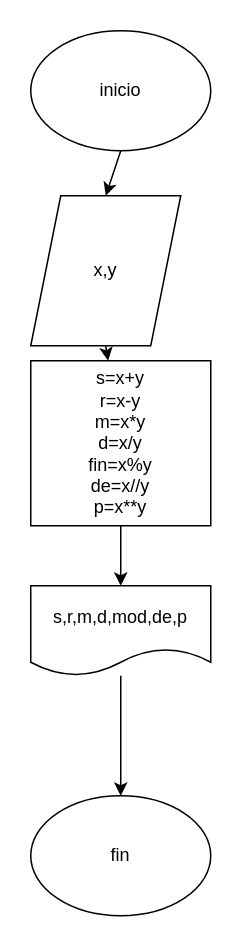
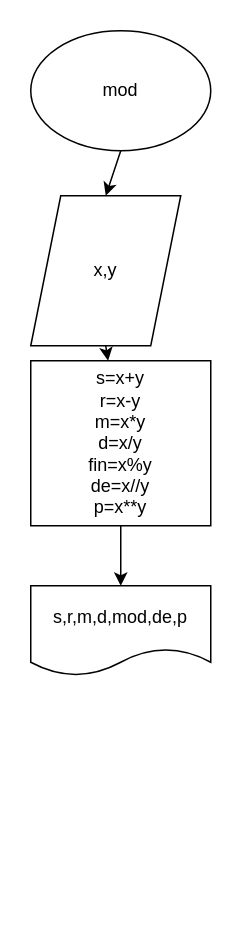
node "inicio": label "inicio" -> "mod"
edge "s,r,m,d,mod,de,p" -> "fin": removed
node "fin": removed
